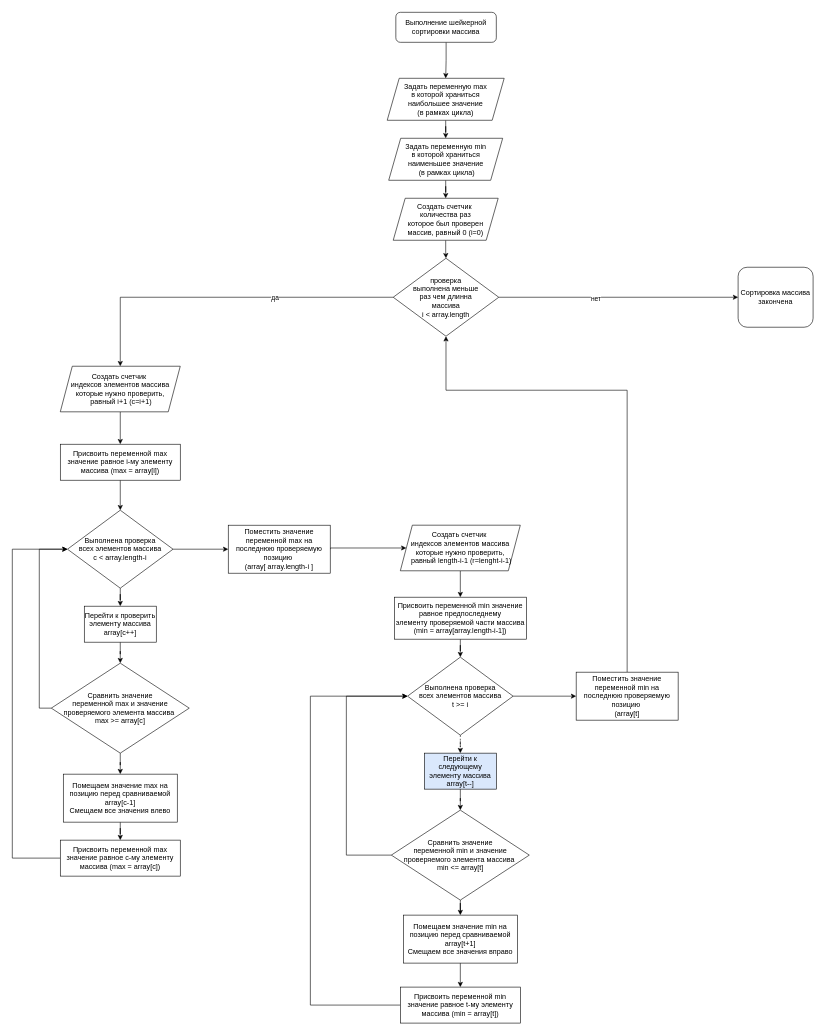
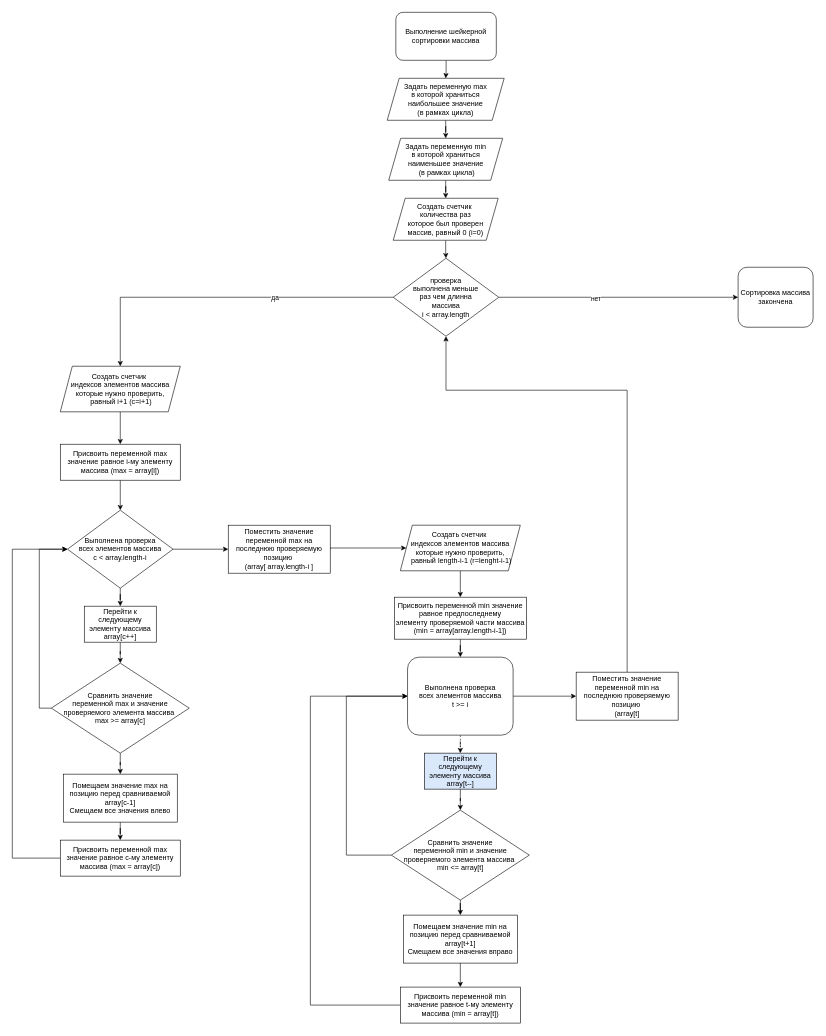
node "Выполнение шейкерной сортировки массива": size 101x30 -> 101x48
node "Перейти к проверить элементу массива array[c++]": label "Перейти к проверить элементу массива array[c++]" -> "Перейти к следующему элементу массива array[c++]"
node "Выполнена проверка всех элементов массива t >= i": shape diamond -> rounded rectangle
